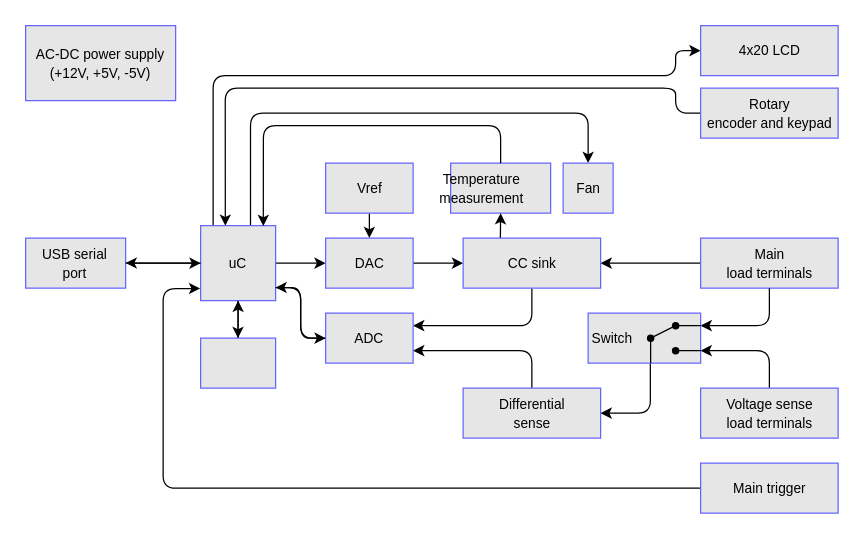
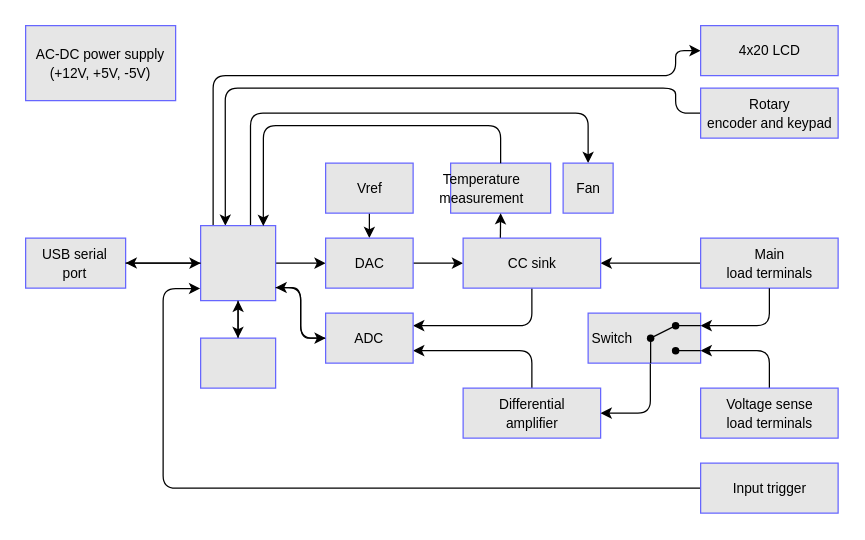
node "uC": removed
node "Differential sense": label "Differential sense" -> "Differential amplifier"
node "Main trigger": label "Main trigger" -> "Input trigger"
